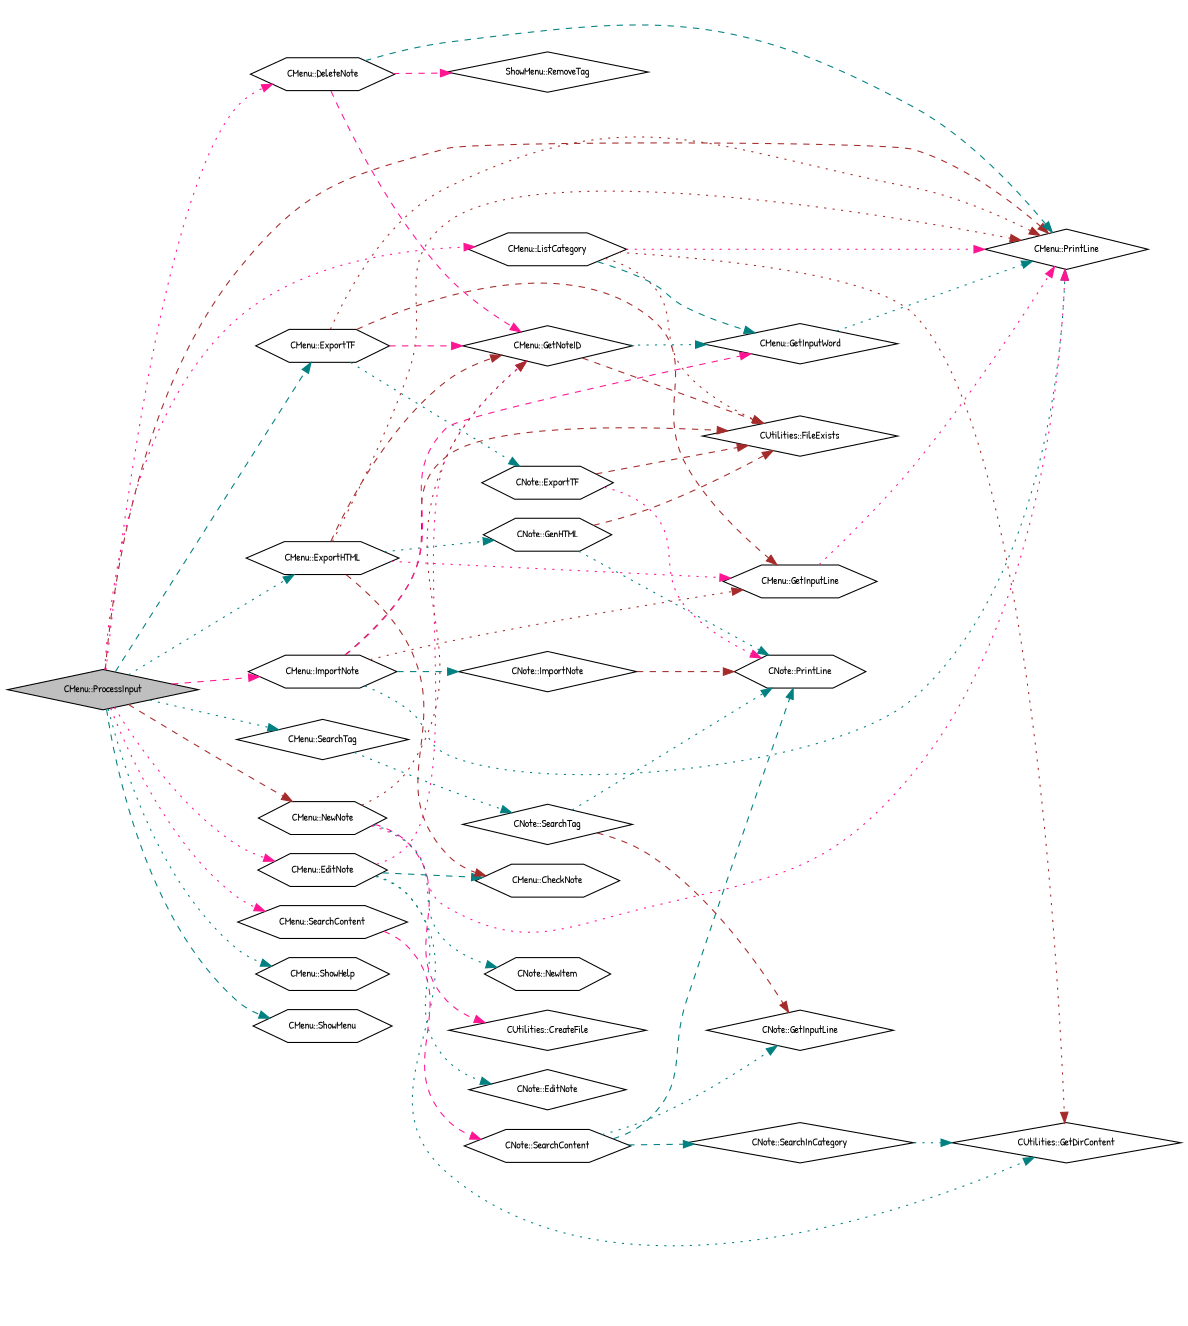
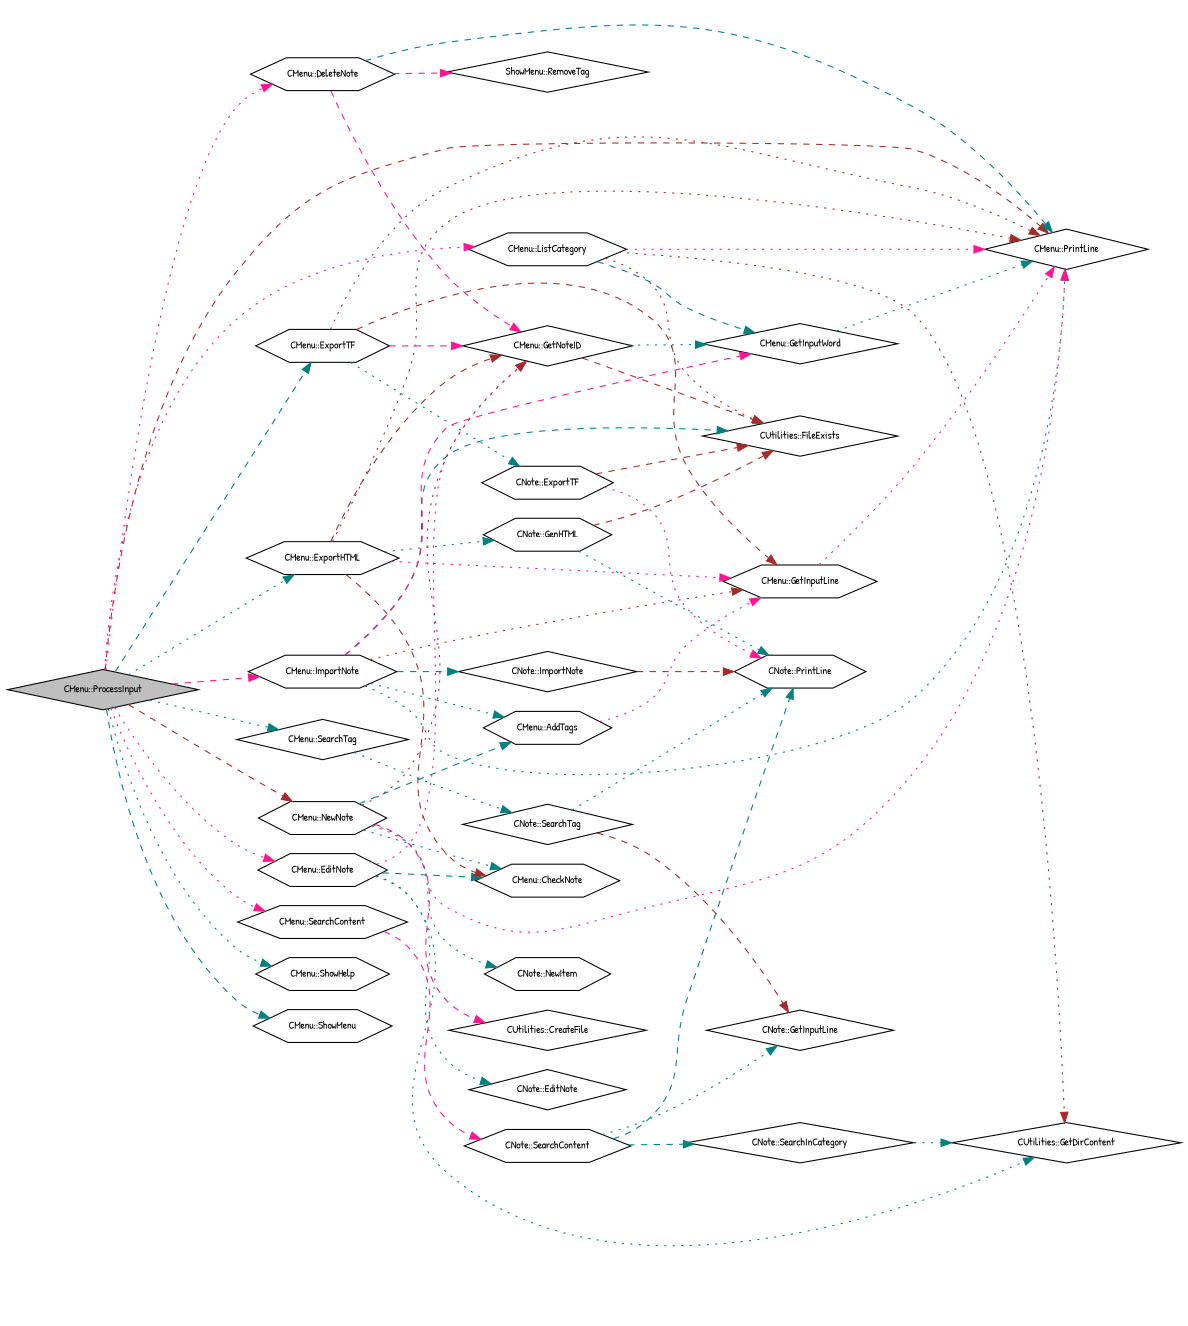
edge "CMenu::ImportNote" -> "CUtilities::FileExists": color brown -> teal
node "CMenu::AddTags": added
edge "CMenu::NewNote" -> "CMenu::CheckNote": added
